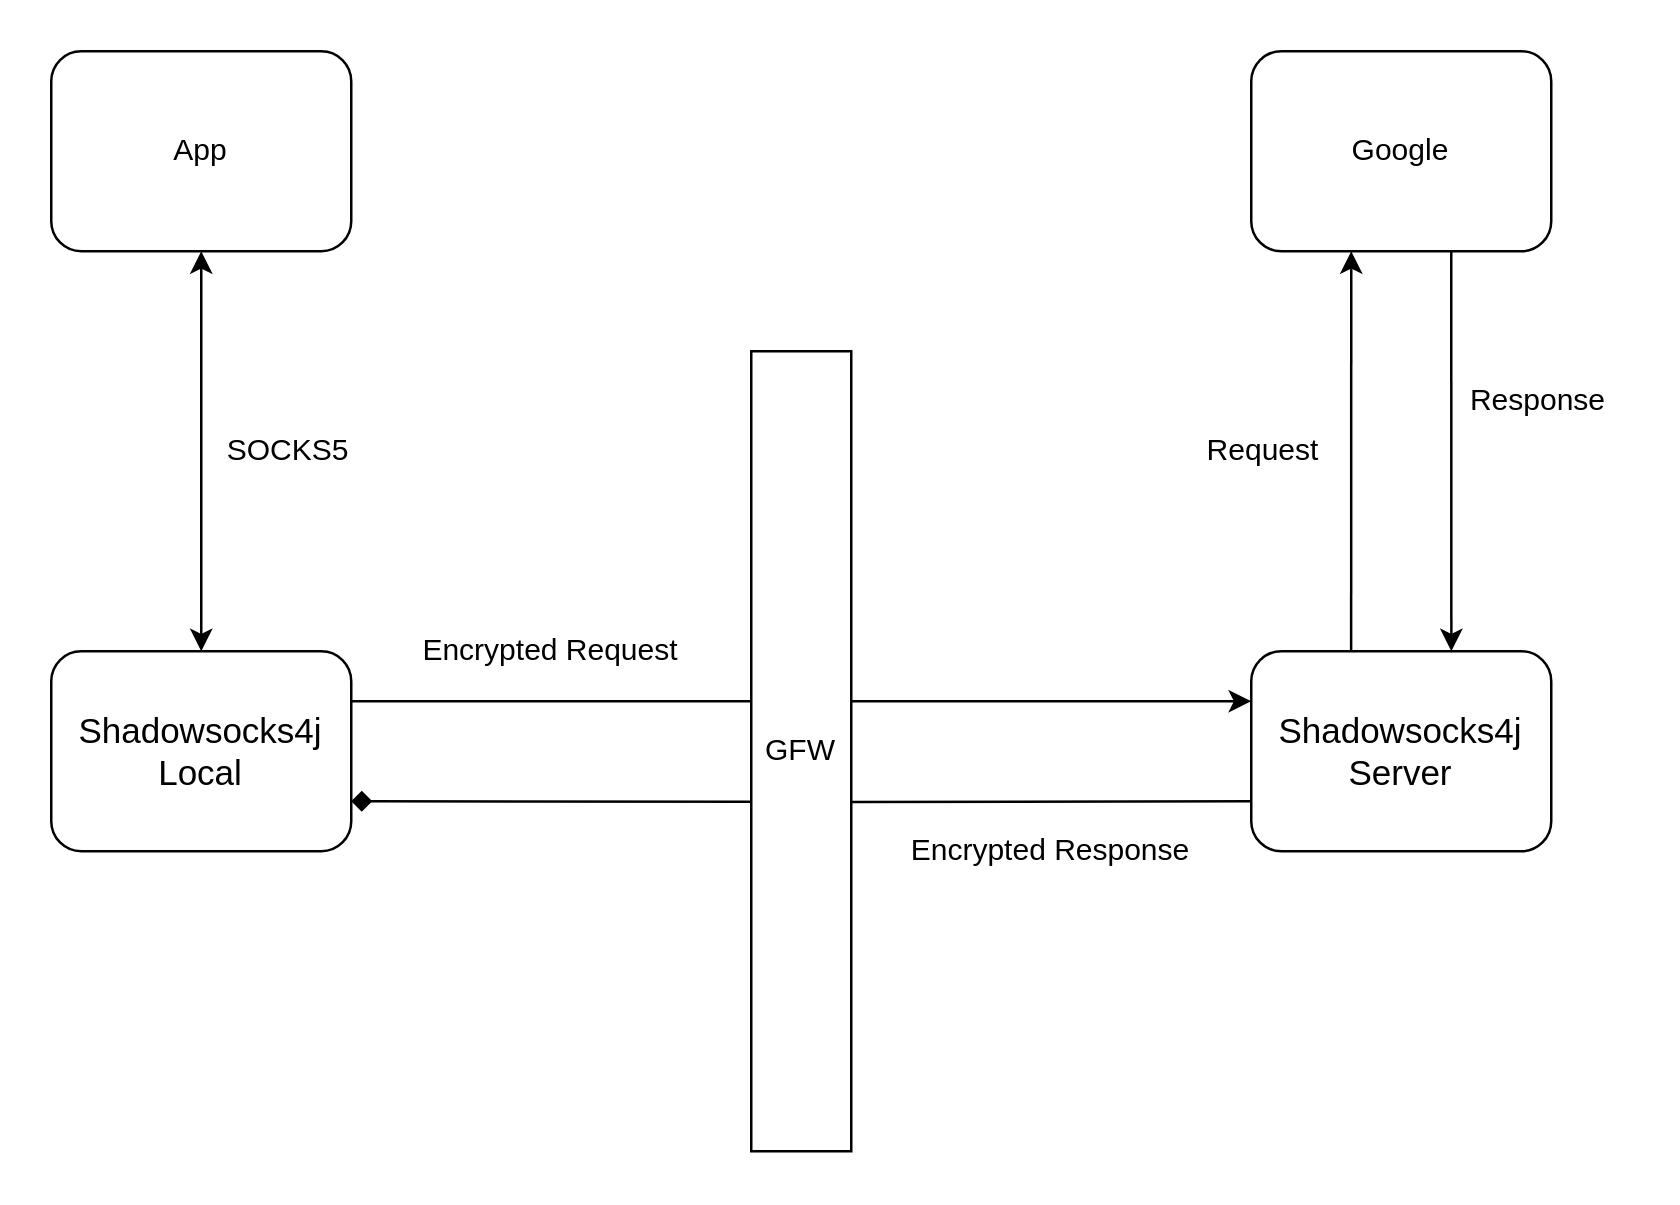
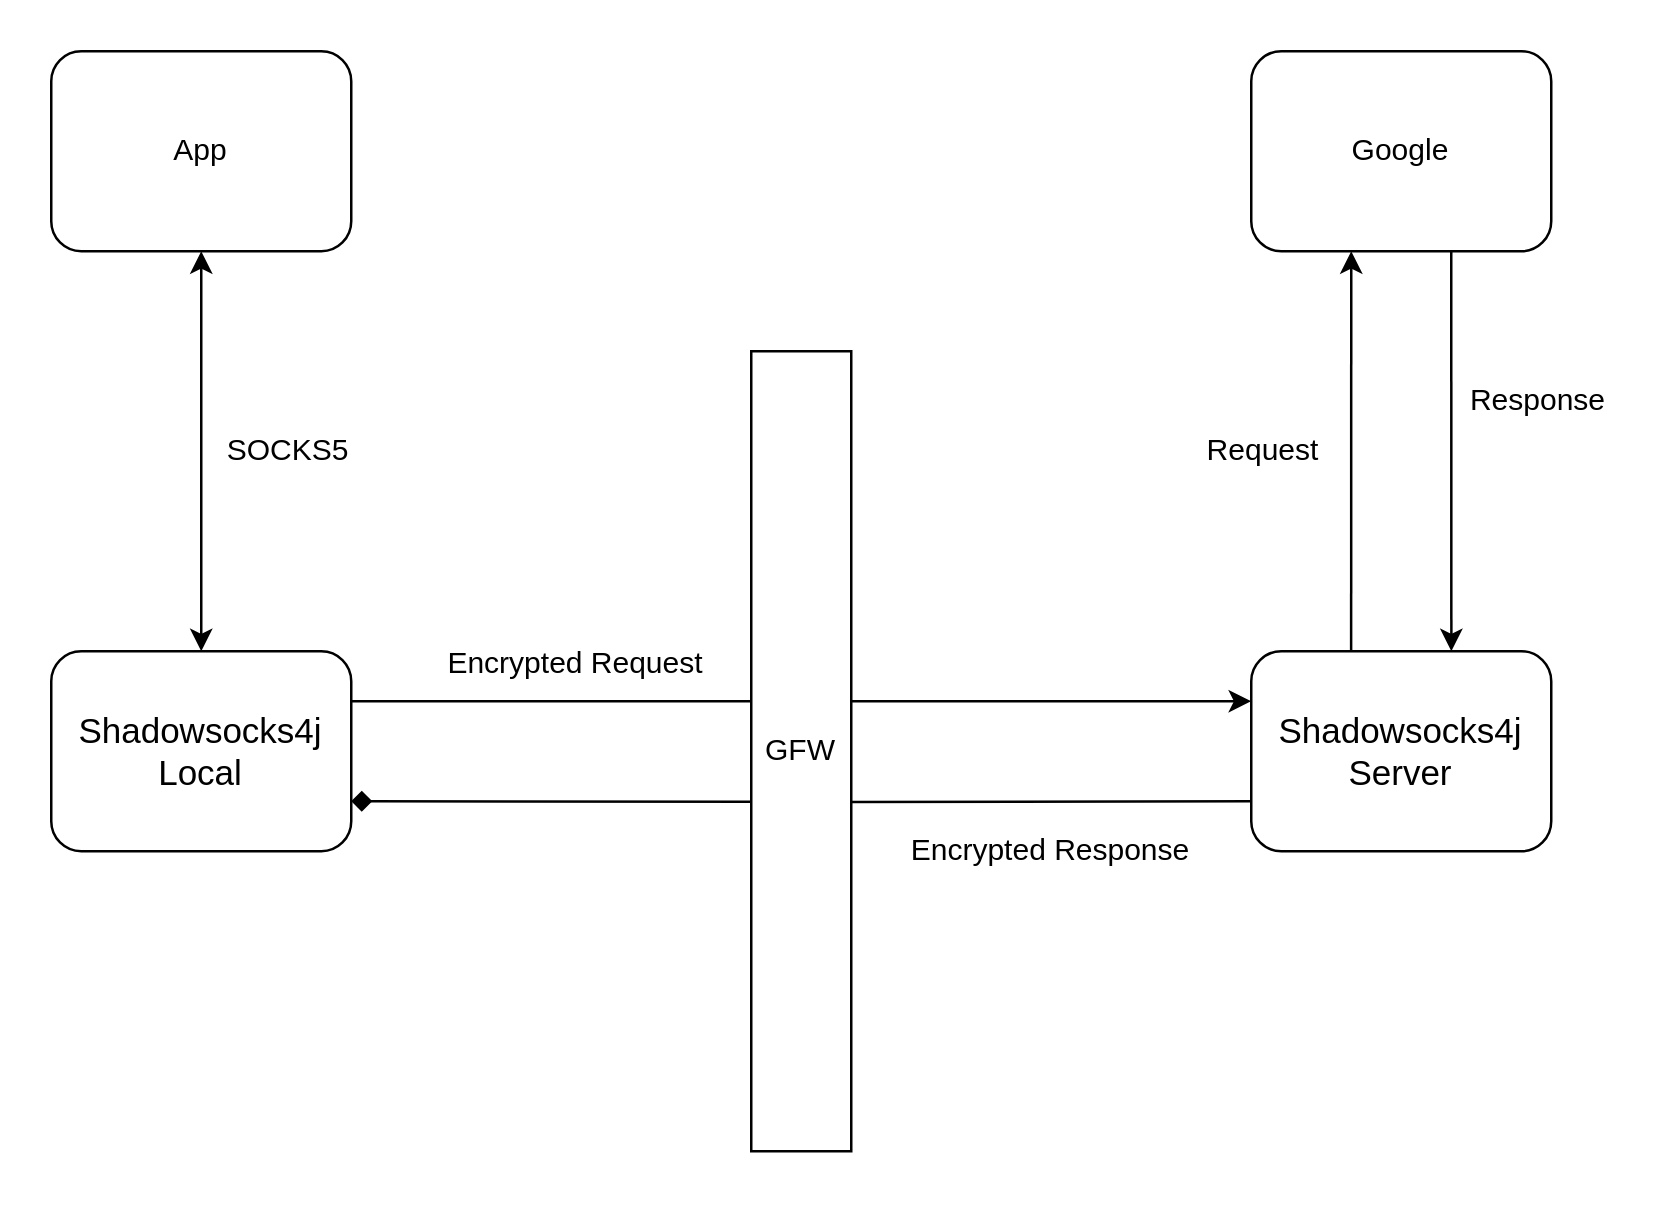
node "Encrypted Request": moved (551, 651) -> (576, 664)
